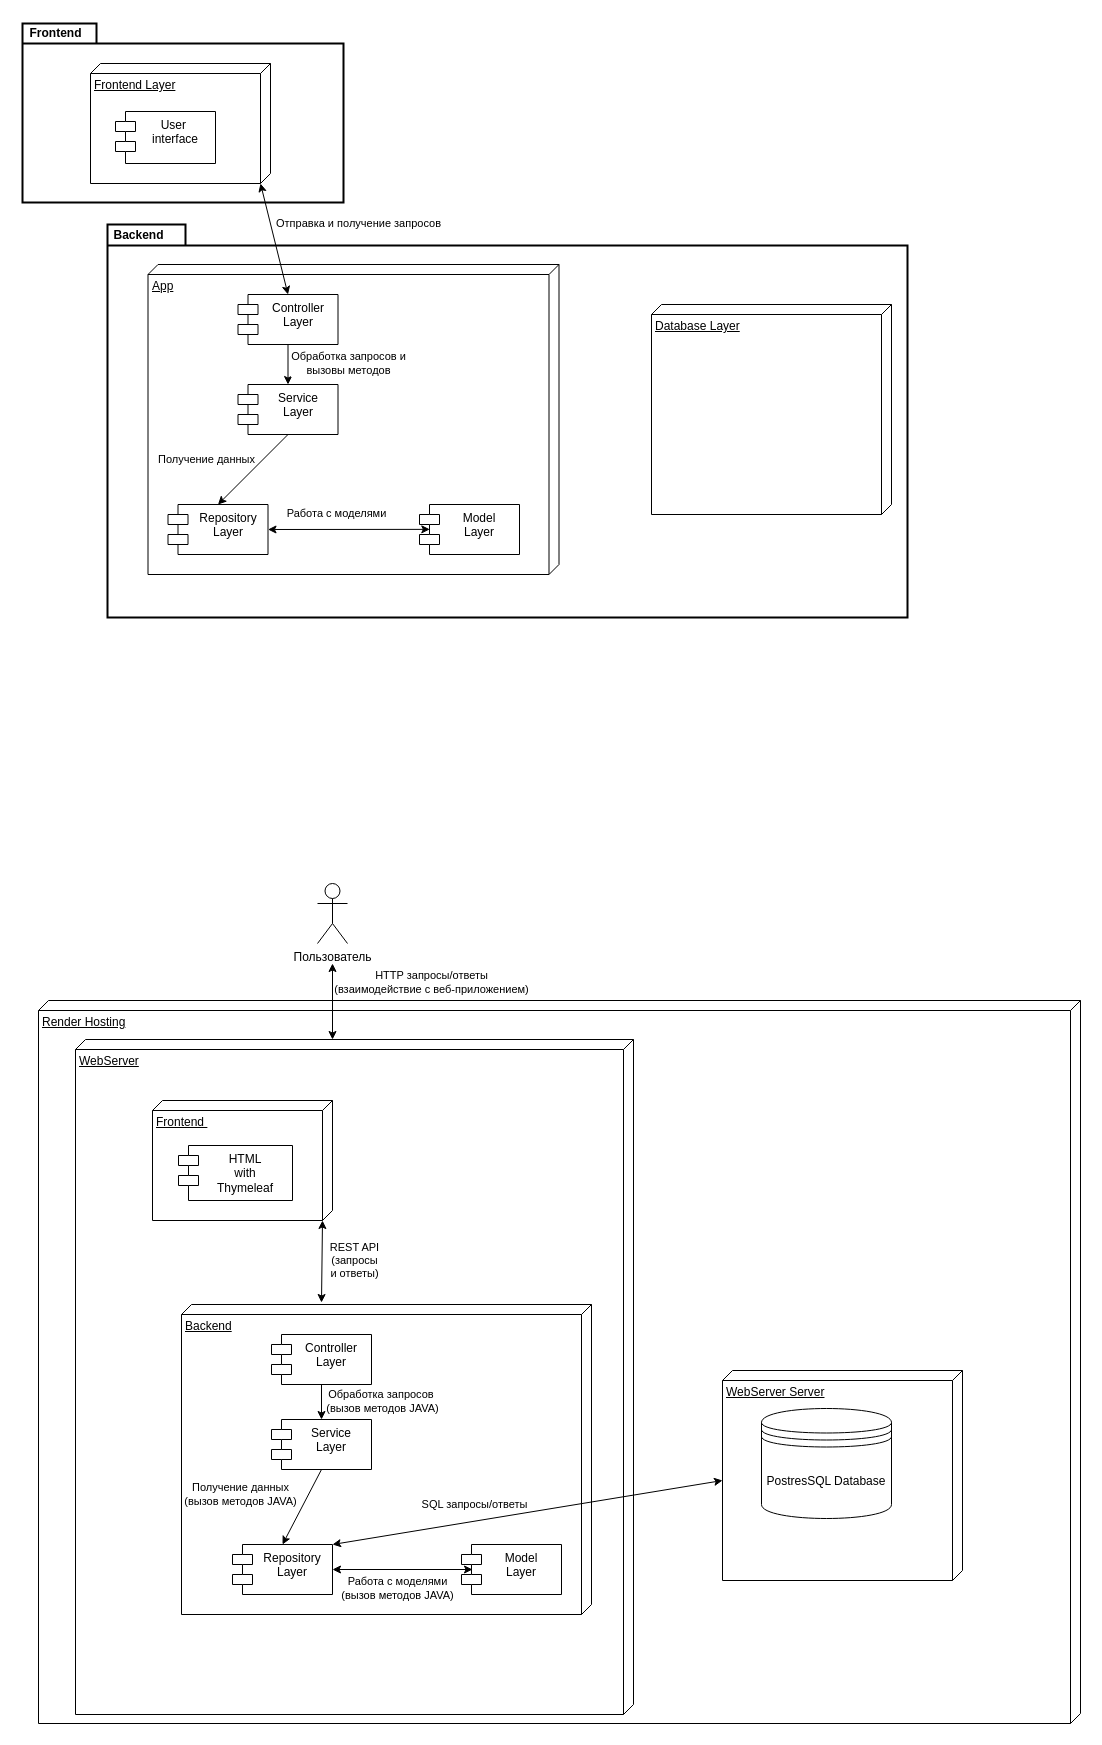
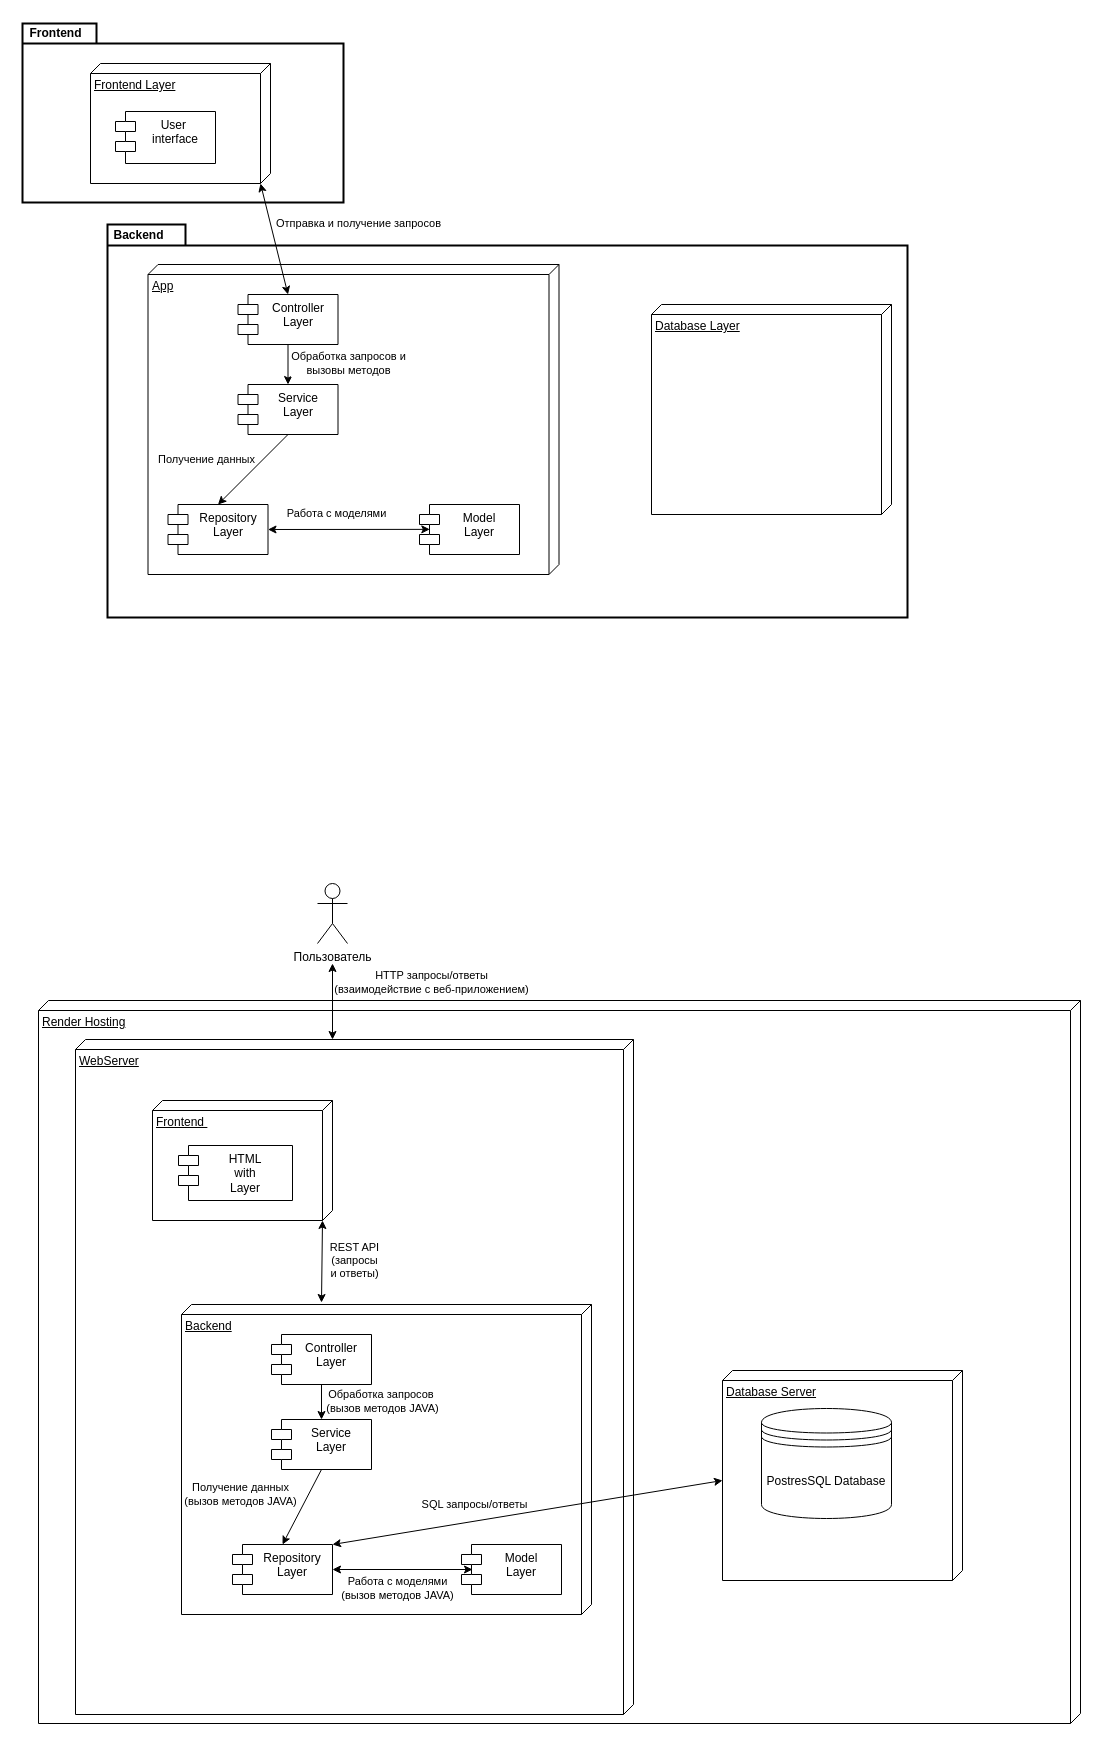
node "HTML with Thymeleaf": label "HTML with Thymeleaf" -> "HTML with Layer"
node "WebServer Server": label "WebServer Server" -> "Database Server"
